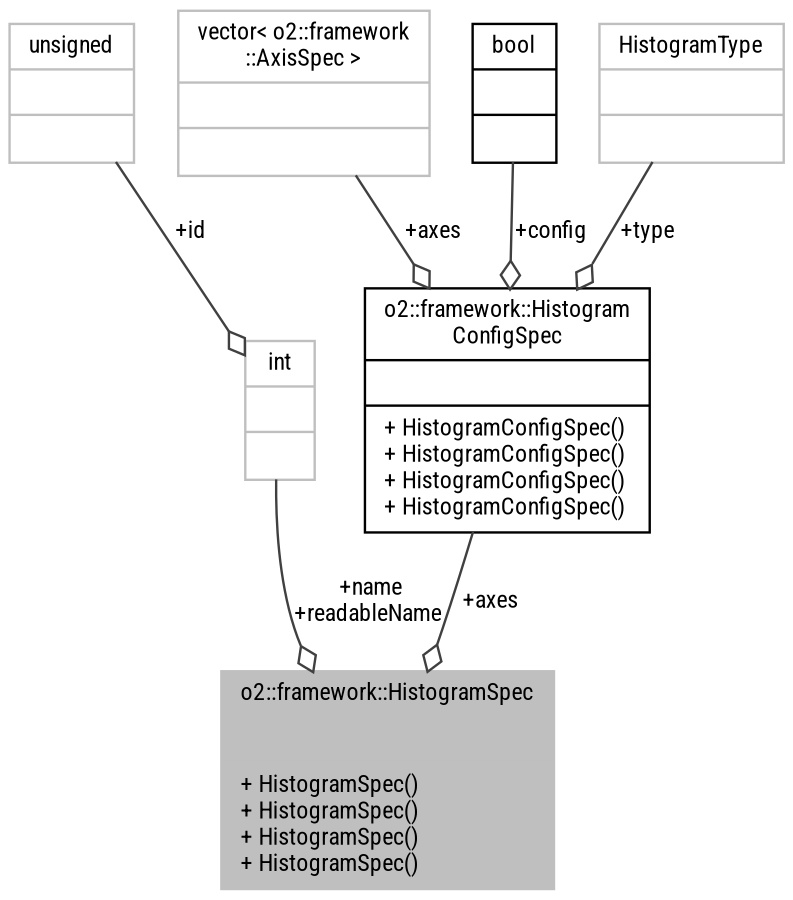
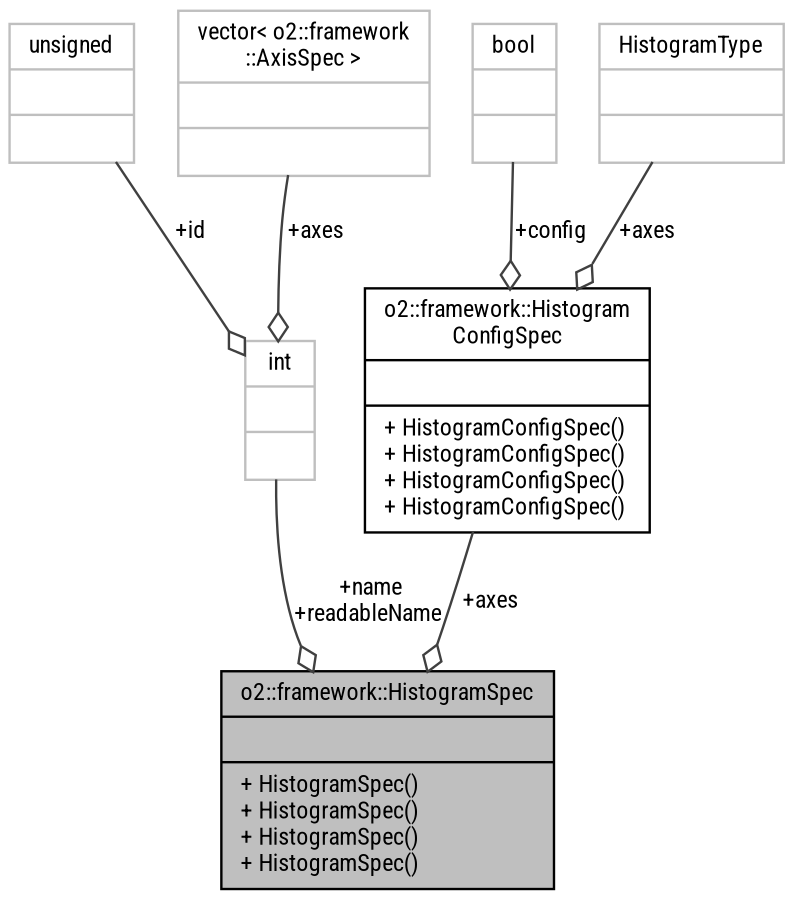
node "bool": color black -> grey75
edge "vector< o2::framework" -> "o2::framework::Histogram": now "vector< o2::framework" -> "int"
edge "HistogramType" -> "o2::framework::Histogram": label " +type" -> " +axes"
node "o2::framework::HistogramSpec": color grey75 -> black
